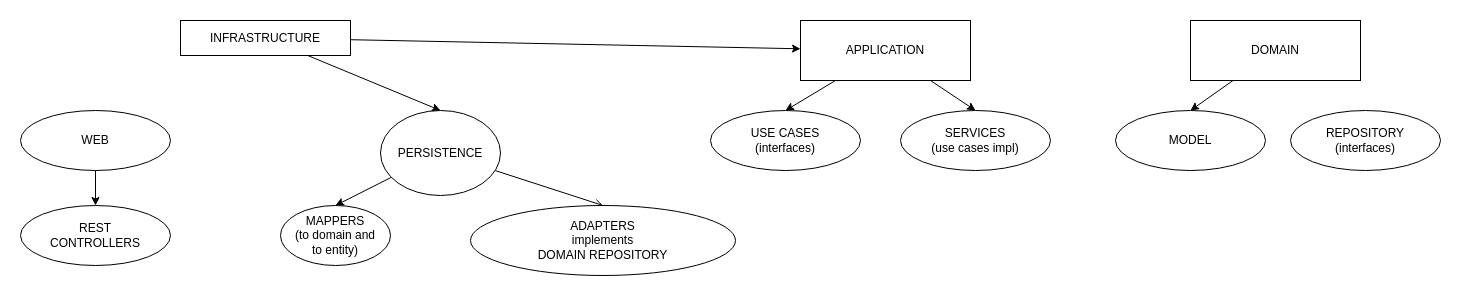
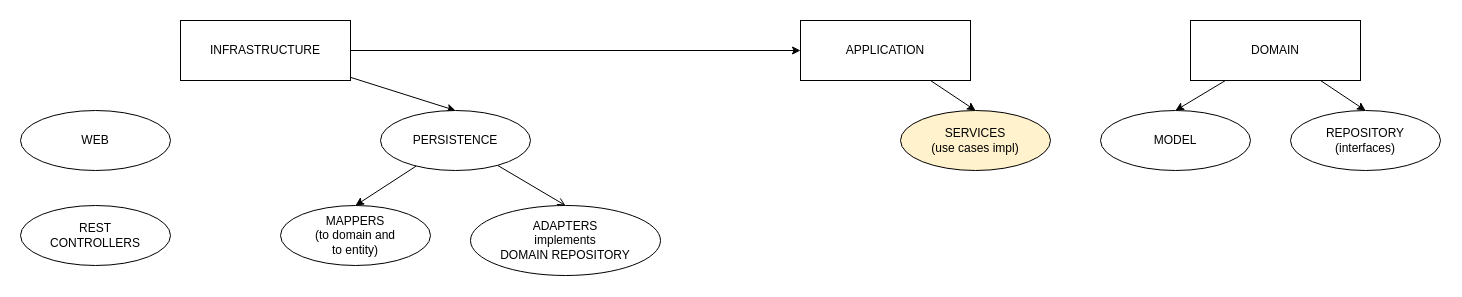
node "INFRASTRUCTURE": size 170x35 -> 170x60
edge "DOMAIN" -> "REPOSITORY (interfaces)": added
edge "APPLICATION" -> "USE CASES (interfaces)": removed
node "USE CASES (interfaces)": removed
node "SERVICES (use cases impl)": fillcolor #ffffff -> #fff2cc
node "MODEL": moved (1191, 141) -> (1176, 141)
node "PERSISTENCE": size 120x85 -> 150x60
edge "WEB" -> "REST CONTROLLERS": removed
node "MAPPERS (to domain and to entity)": size 110x60 -> 150x60
node "ADAPTERS implements DOMAIN REPOSITORY": size 265x70 -> 190x70
